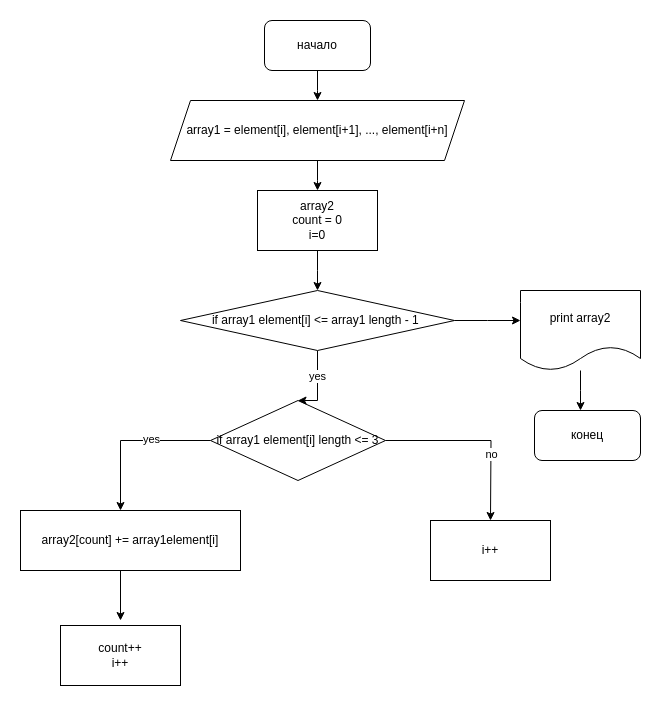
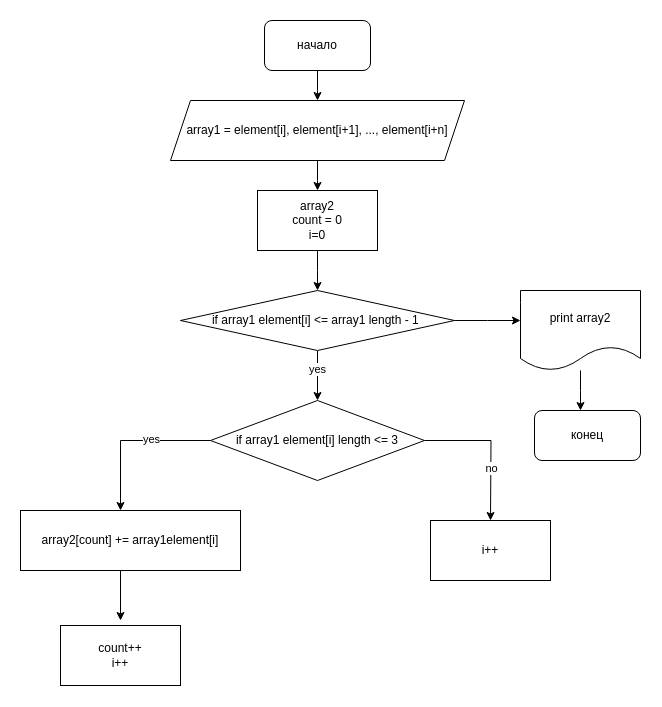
node "if array1 element[i] length <= 3": size 175x80 -> 214x80
